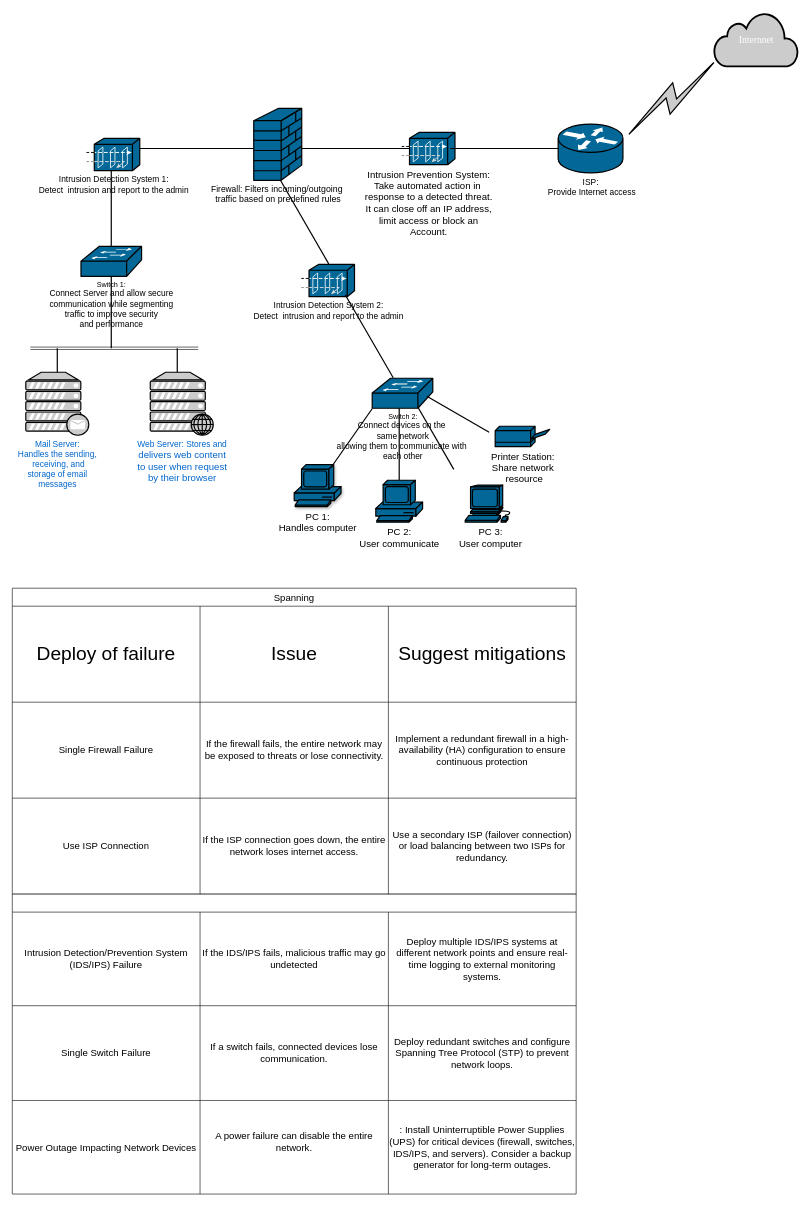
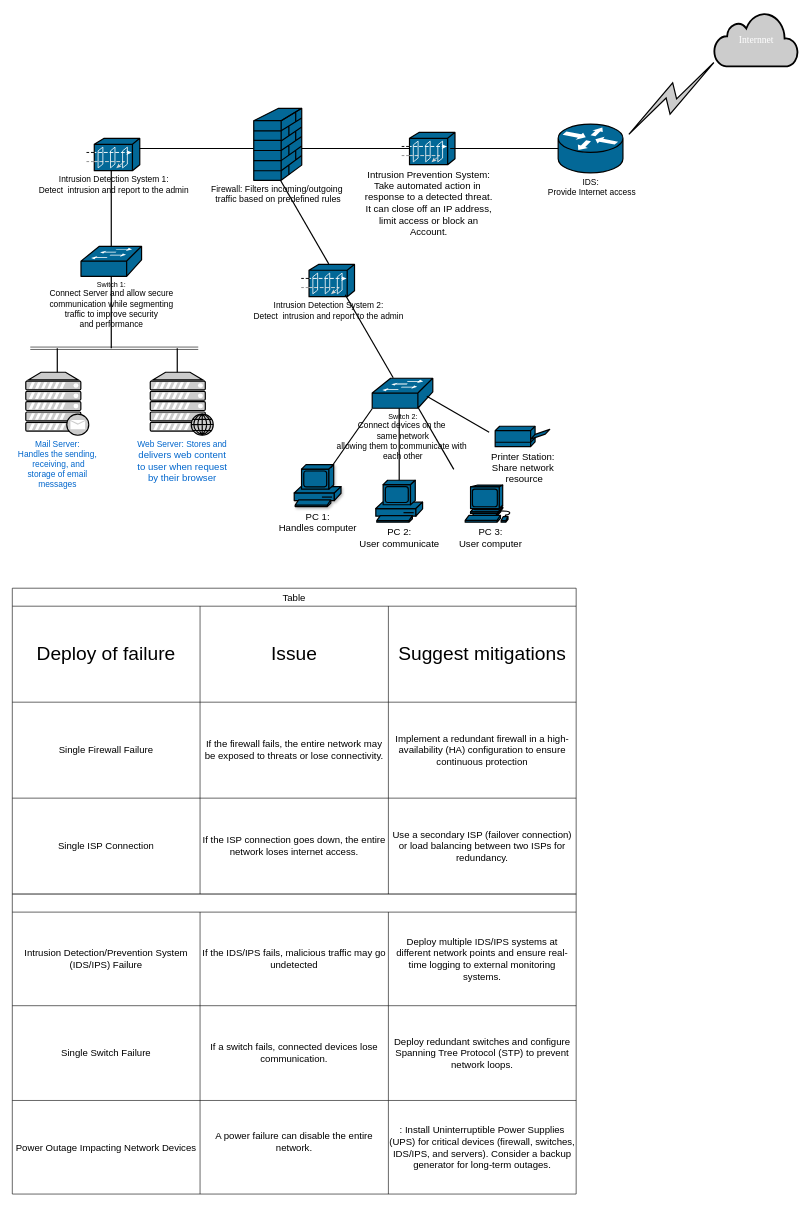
node "ISP: Provide Internet access": label "ISP: Provide Internet access" -> "IDS: Provide Internet access"
node "Spanning": label "Spanning" -> "Table"
node "Use ISP Connection": label "Use ISP Connection" -> "Single ISP Connection"
